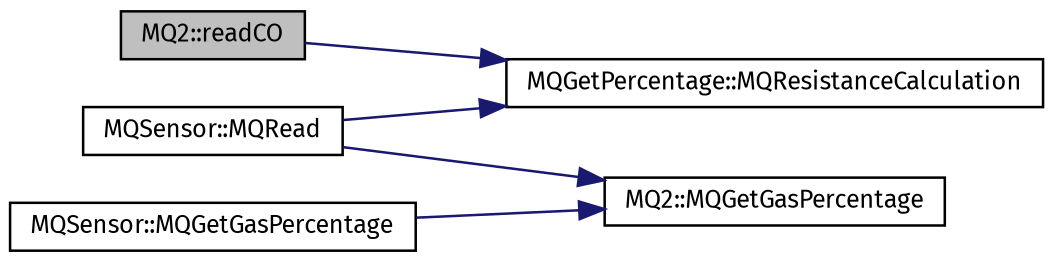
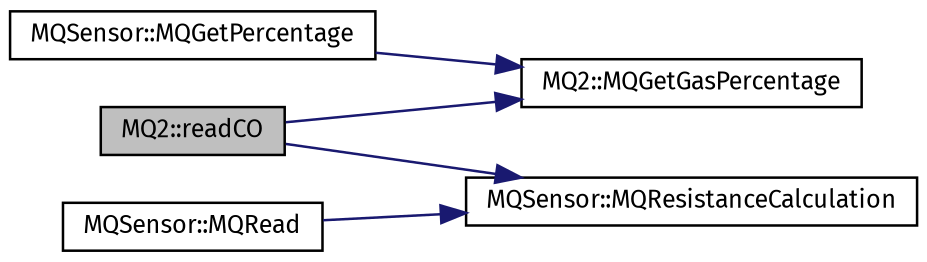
node "MQGetPercentage::MQResistanceCalculation": label "MQGetPercentage::MQResistanceCalculation" -> "MQSensor::MQResistanceCalculation"
edge "MQSensor::MQRead" -> "MQ2::MQGetGasPercentage": now "MQ2::readCO" -> "MQ2::MQGetGasPercentage"
node "MQSensor::MQGetGasPercentage": label "MQSensor::MQGetGasPercentage" -> "MQSensor::MQGetPercentage"
